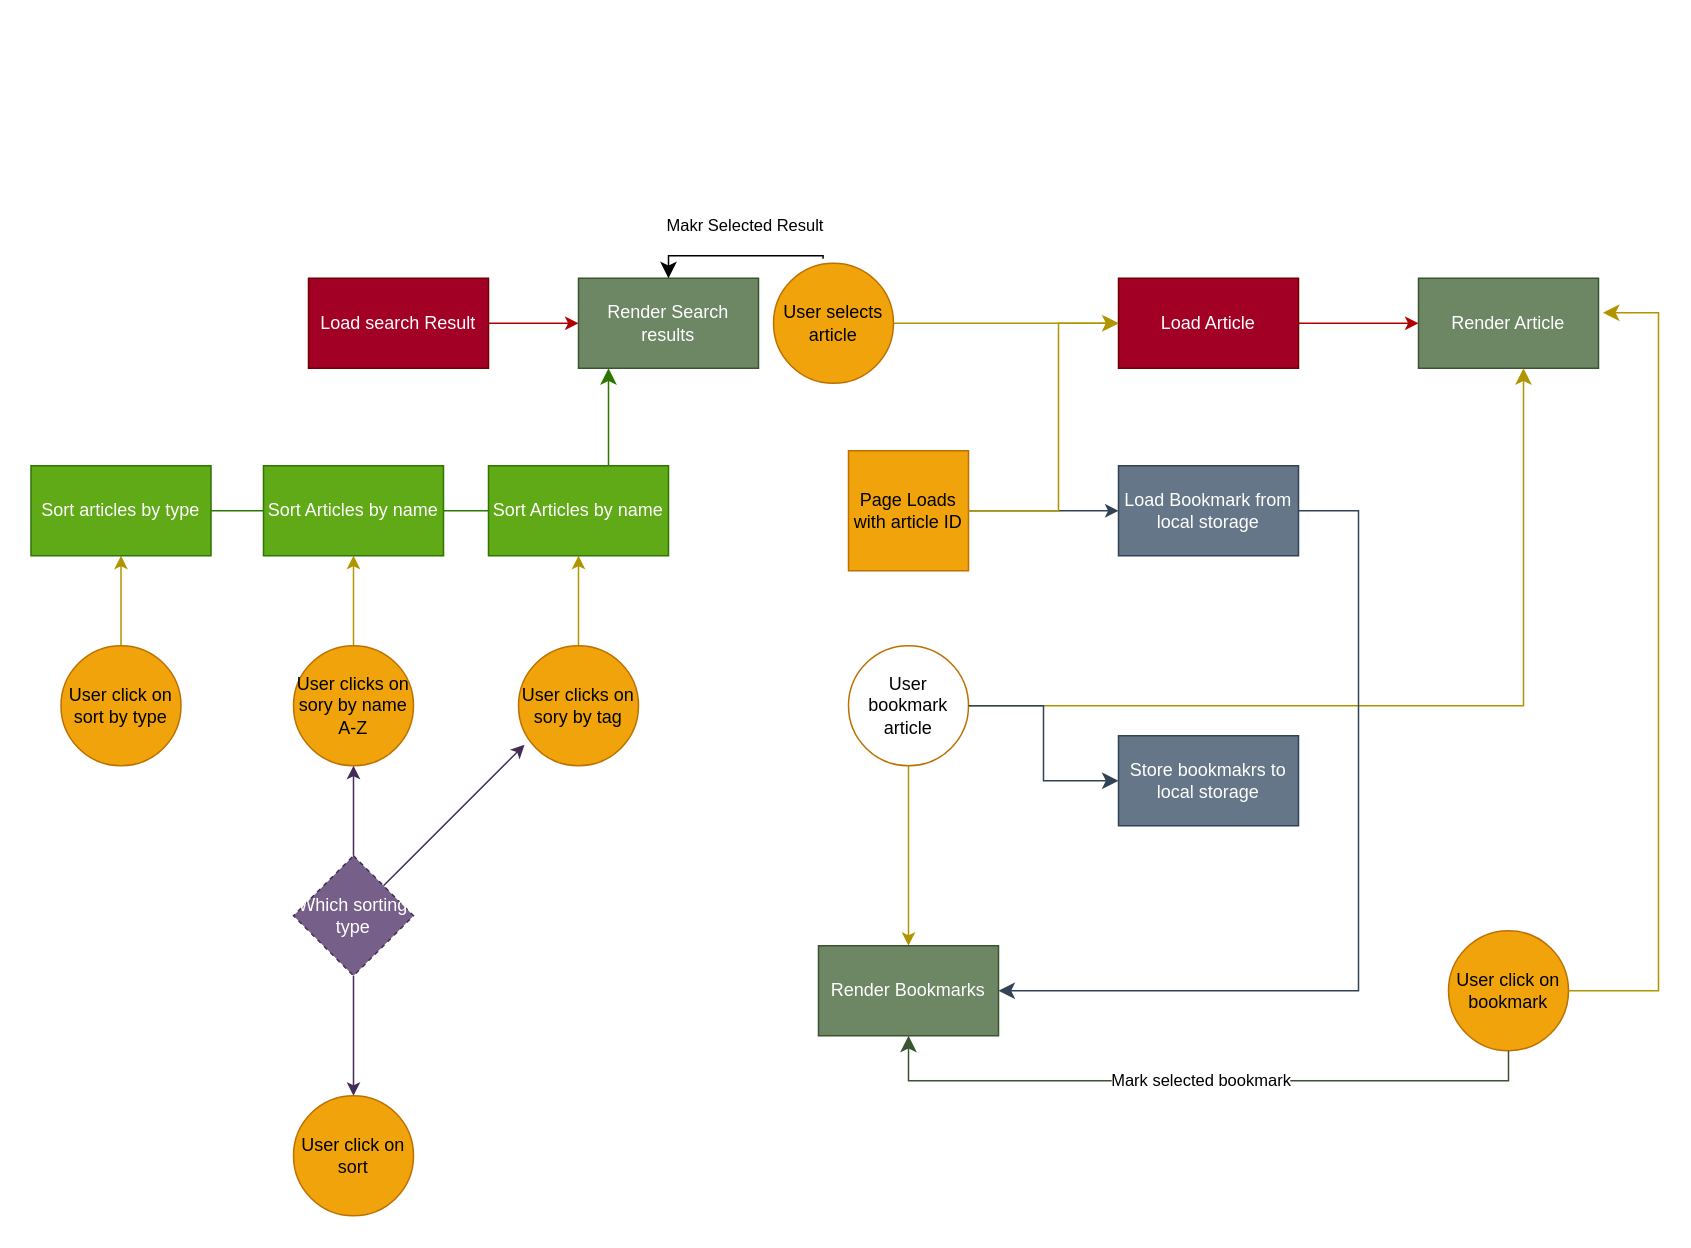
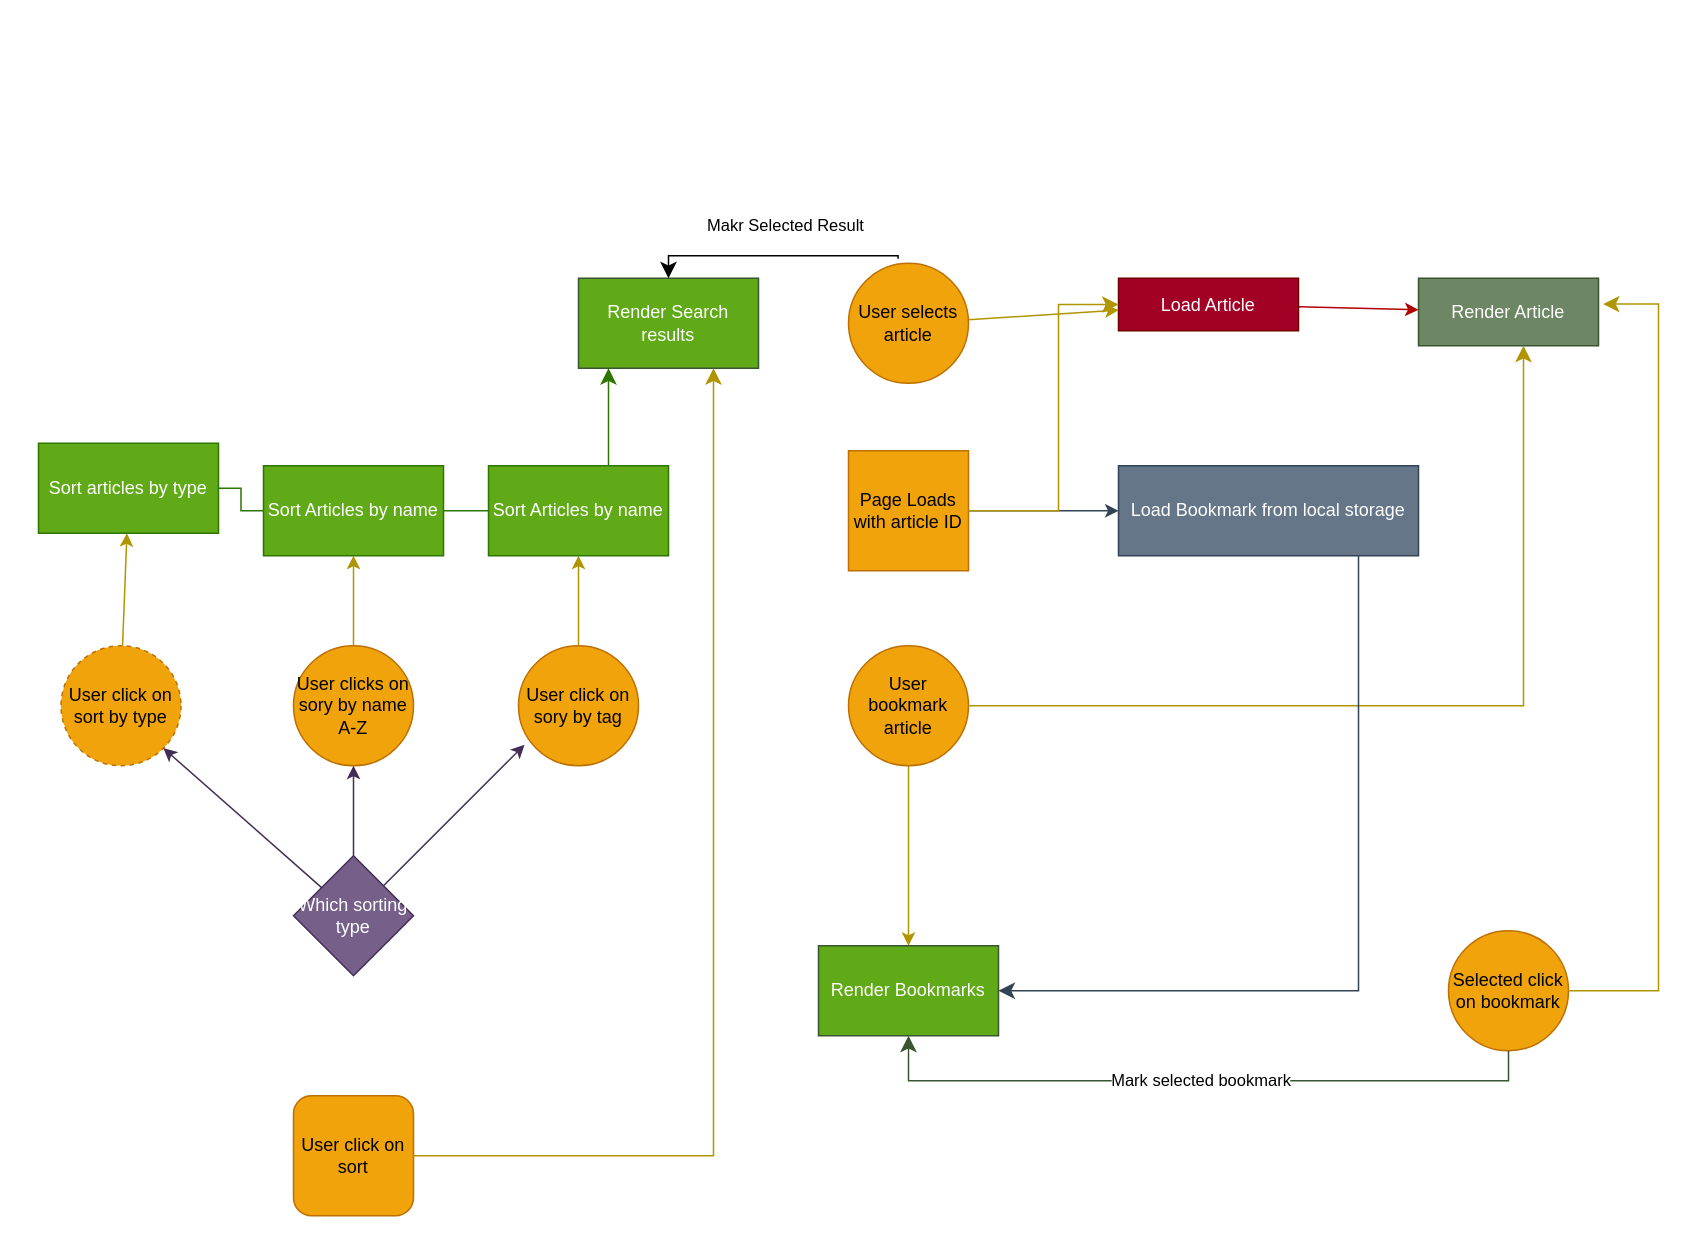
node "Load search Result": removed
edge "Load search Result" -> "Render Search results": removed
node "Render Search results": fillcolor #6d8764 -> #60a917
node "User selects article": moved (833, 323) -> (908, 323)
node "Load Article": size 180x90 -> 180x53
node "Render Article": size 180x90 -> 180x68
node "Sort articles by type": moved (121, 511) -> (128, 488)
node "Load Bookmark from local storage": size 180x90 -> 300x90
node "User click on sort by type": style solid -> dashed
node "User clicks on sory by tag": label "User clicks on sory by tag" -> "User click on sory by tag"
node "User bookmark article": fillcolor #ffffff -> #f0a30a
edge "User bookmark article" -> "Store bookmakrs to local storage": removed
node "Store bookmakrs to local storage": removed
edge "Which sorting type" -> "User click on sort by type": added
node "Which sorting type": style dashed -> solid
edge "User click on sort" -> "Render Search results": added
node "Render Bookmarks": fillcolor #6d8764 -> #60a917
node "User click on bookmark": label "User click on bookmark" -> "Selected click on bookmark"
edge "Which sorting type" -> "User click on sort": removed
node "User click on sort": shape ellipse -> rounded rectangle
